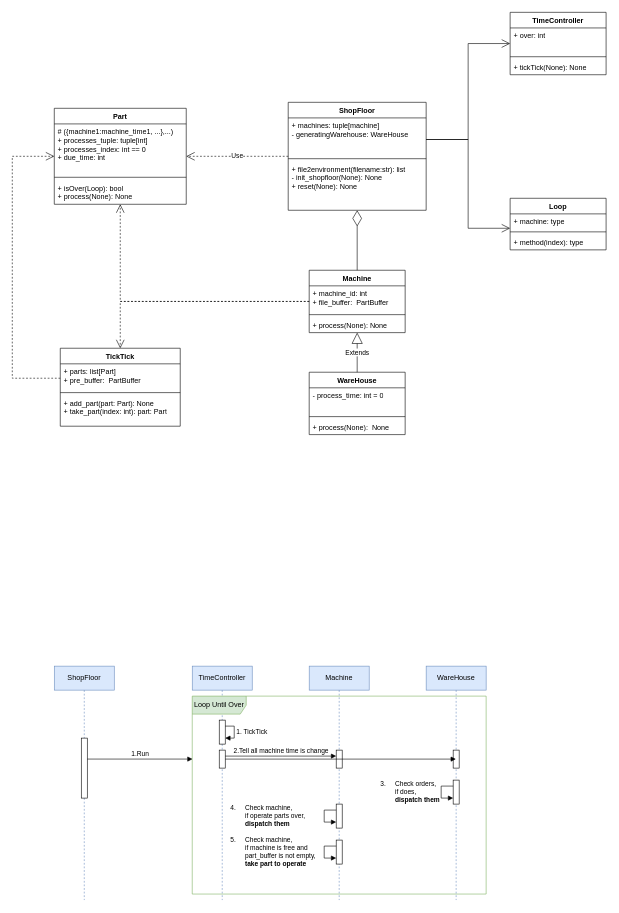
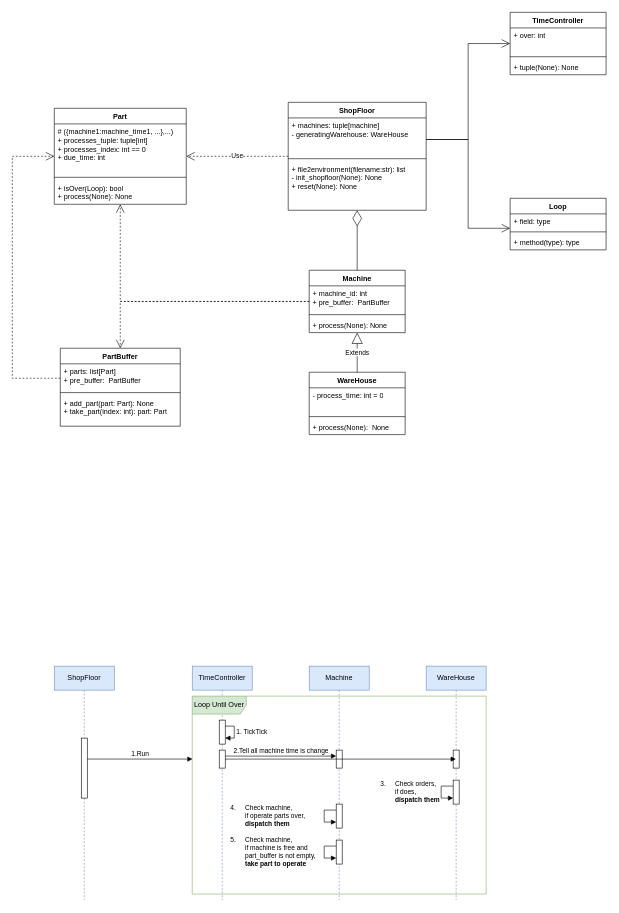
node "+ tickTick(None): None": label "+ tickTick(None): None" -> "+ tuple(None): None"
node "+ machine: type": label "+ machine: type" -> "+ field: type"
node "+ method(index): type": label "+ method(index): type" -> "+ method(type): type"
node "+ machine_id: int + file_buffer: PartBuffer": label "+ machine_id: int + file_buffer: PartBuffer" -> "+ machine_id: int + pre_buffer: PartBuffer"
node "TickTick": label "TickTick" -> "PartBuffer"
